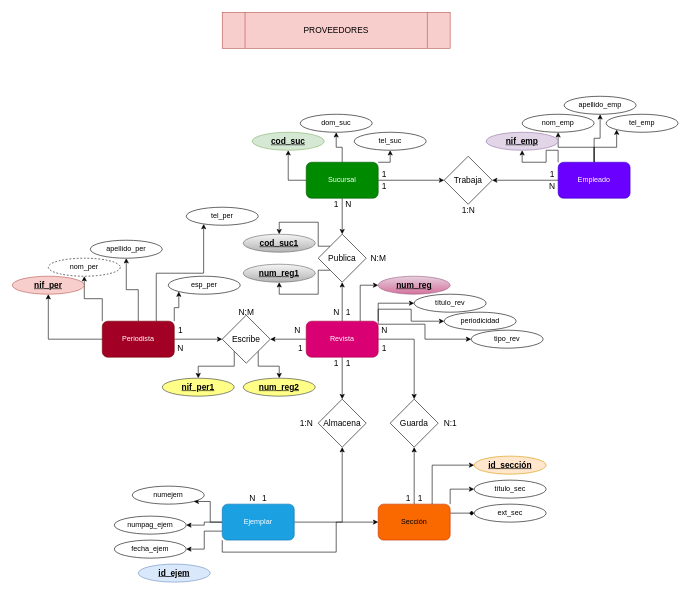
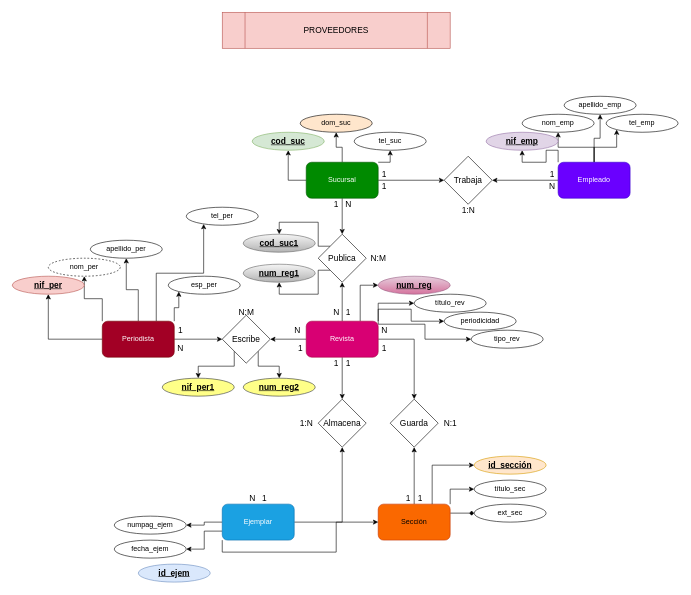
node "dom_suc": fillcolor #ffffff -> #ffe6cc
node "numejem": removed
edge "Ejemplar" -> "numejem": removed
